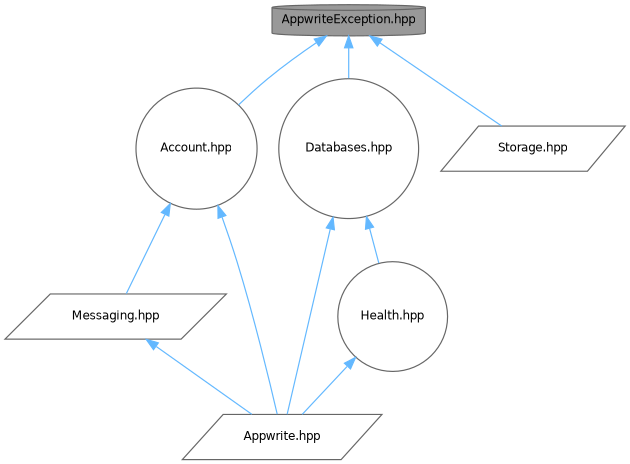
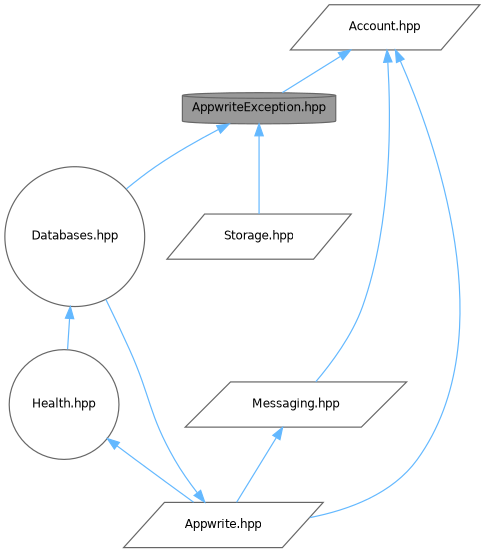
edge "Account.hpp" -> "AppwriteException.hpp": reversed
node "Account.hpp": shape circle -> parallelogram
edge "Appwrite.hpp" -> "Databases.hpp": reversed
